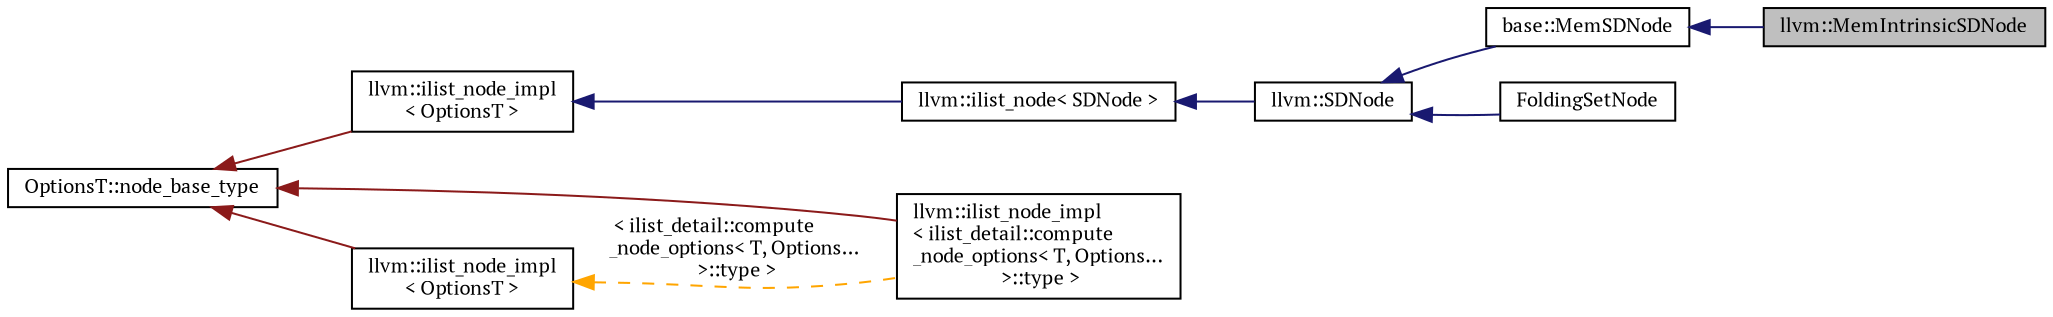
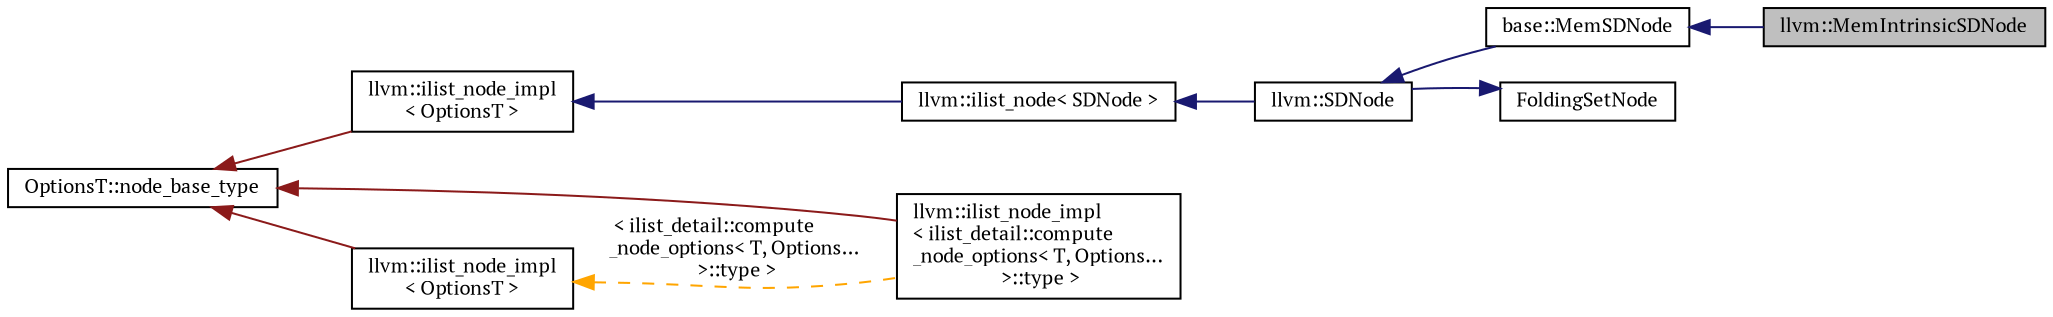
edge "FoldingSetNode" -> "llvm::SDNode": reversed
